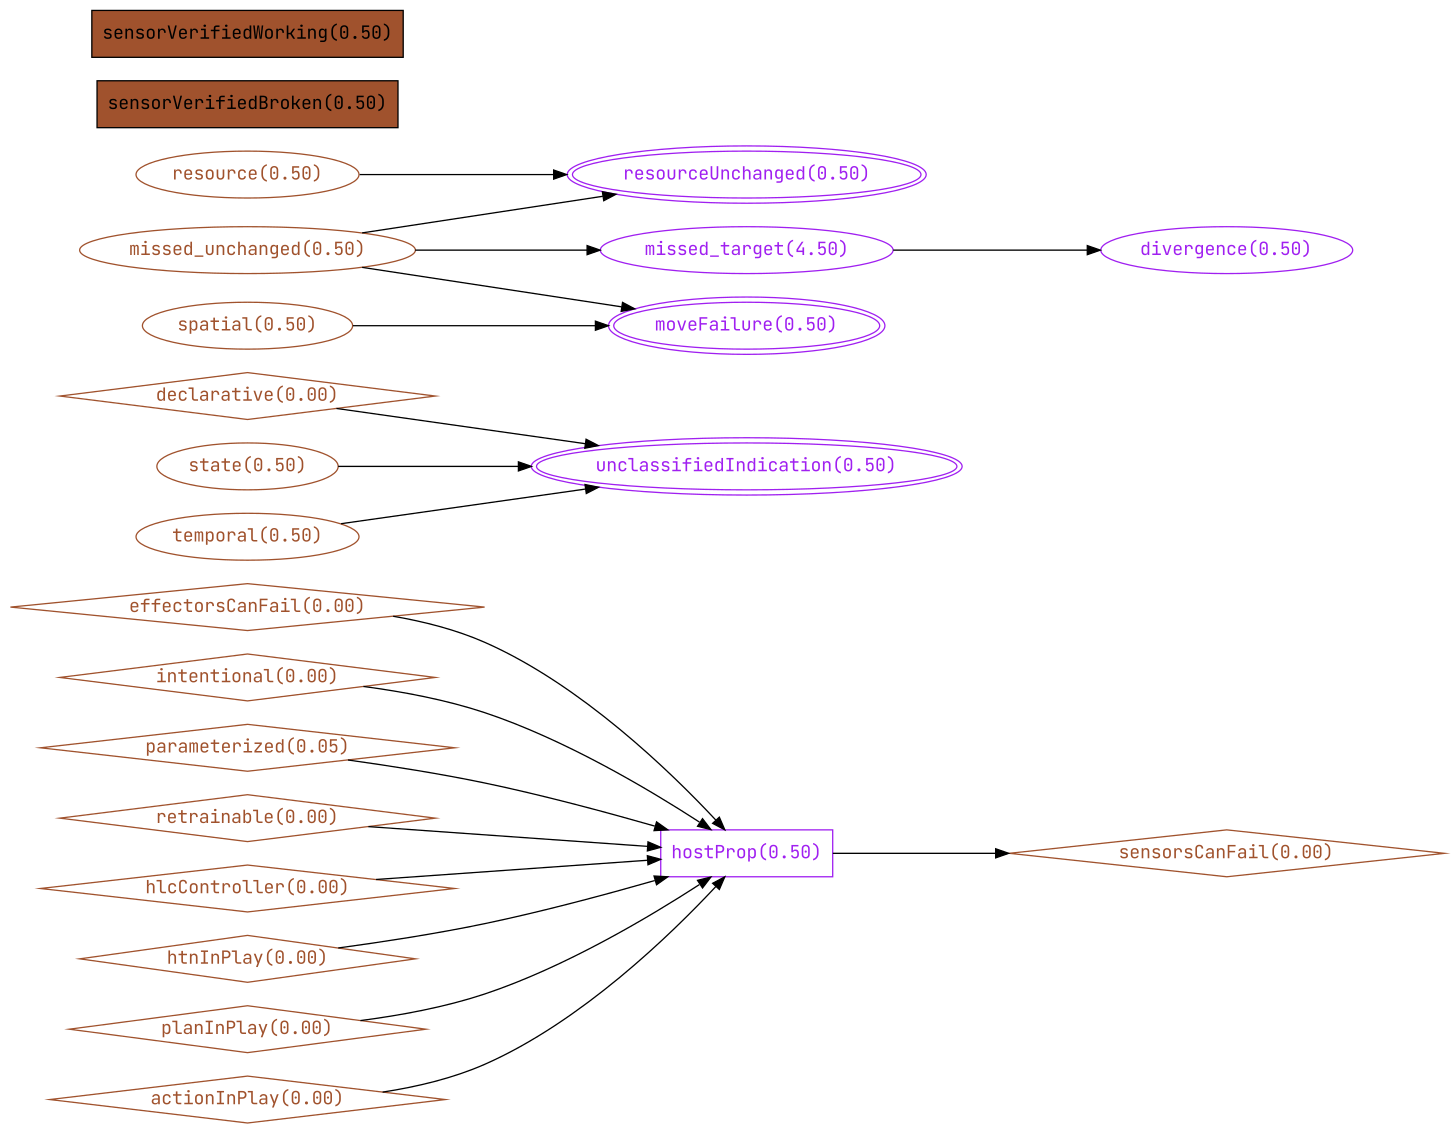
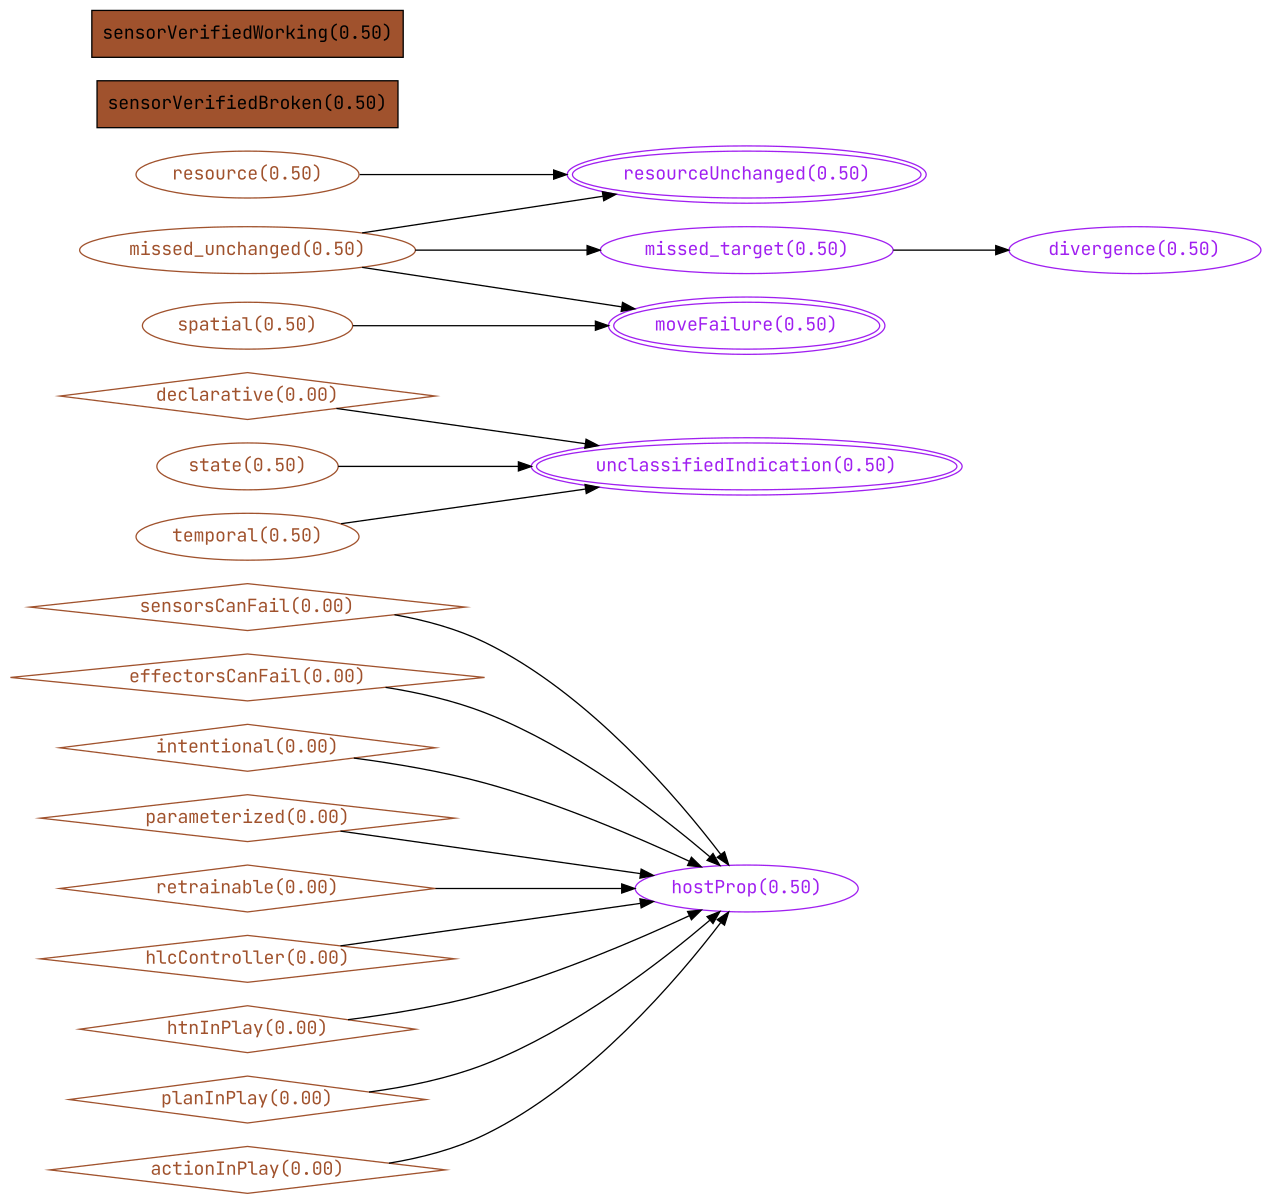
node "missed_target(4.50)": label "missed_target(4.50)" -> "missed_target(0.50)"
node "parameterized(0.05)": label "parameterized(0.05)" -> "parameterized(0.00)"
node "hostProp(0.50)": shape box -> ellipse
edge "hostProp(0.50)" -> "sensorsCanFail(0.00)": reversed
